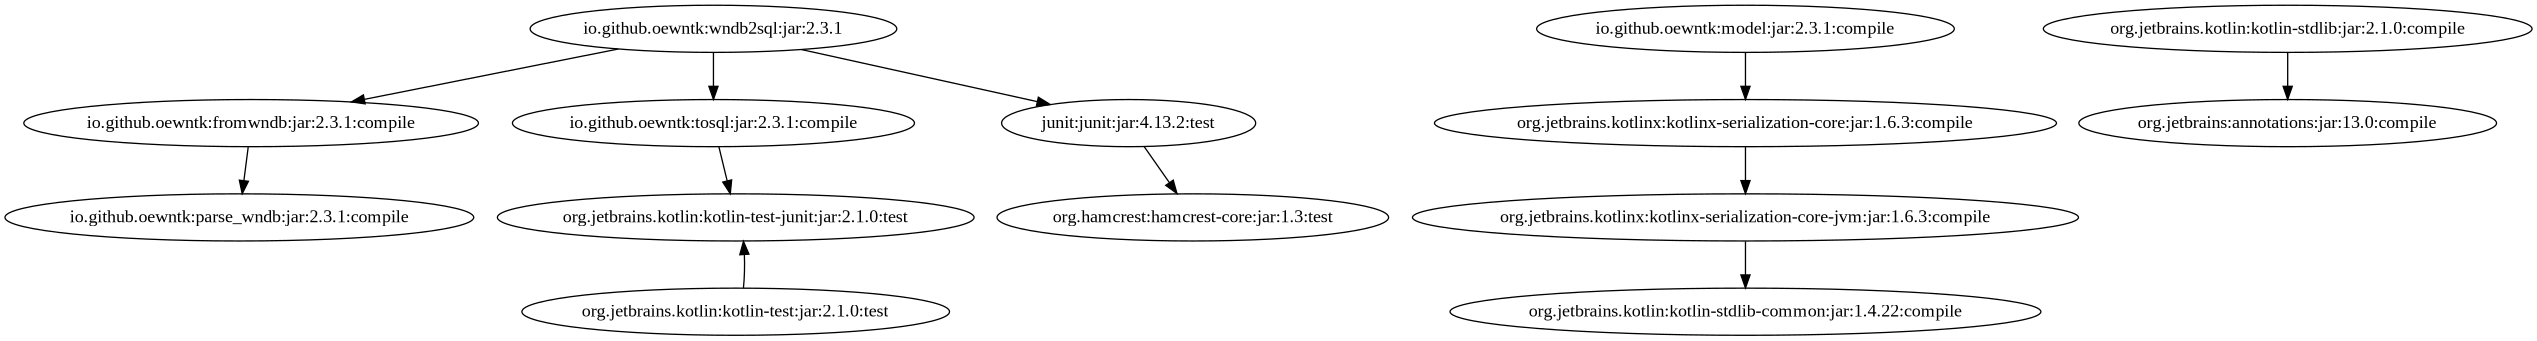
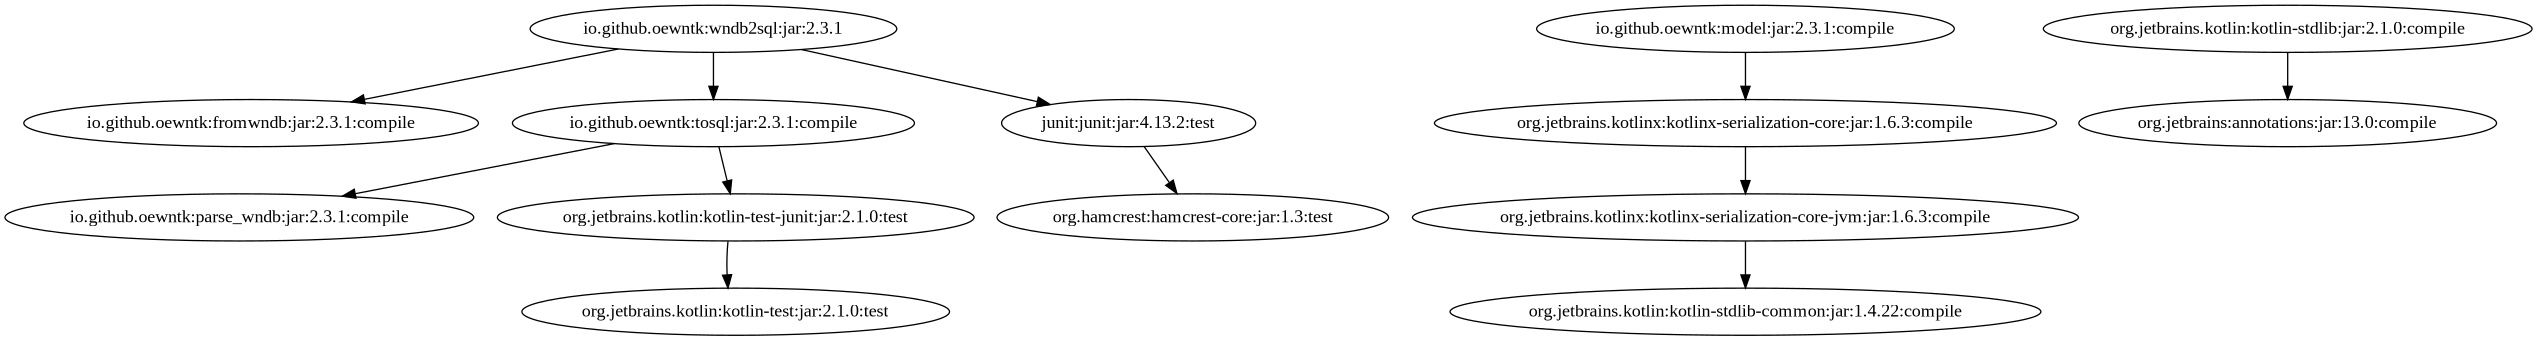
edge "io.github.oewntk:fromwndb:jar:2.3.1:compile" -> "io.github.oewntk:parse_wndb:jar:2.3.1:compile": now "io.github.oewntk:tosql:jar:2.3.1:compile" -> "io.github.oewntk:parse_wndb:jar:2.3.1:compile"
edge "org.jetbrains.kotlin:kotlin-test:jar:2.1.0:test" -> "org.jetbrains.kotlin:kotlin-test-junit:jar:2.1.0:test": reversed
